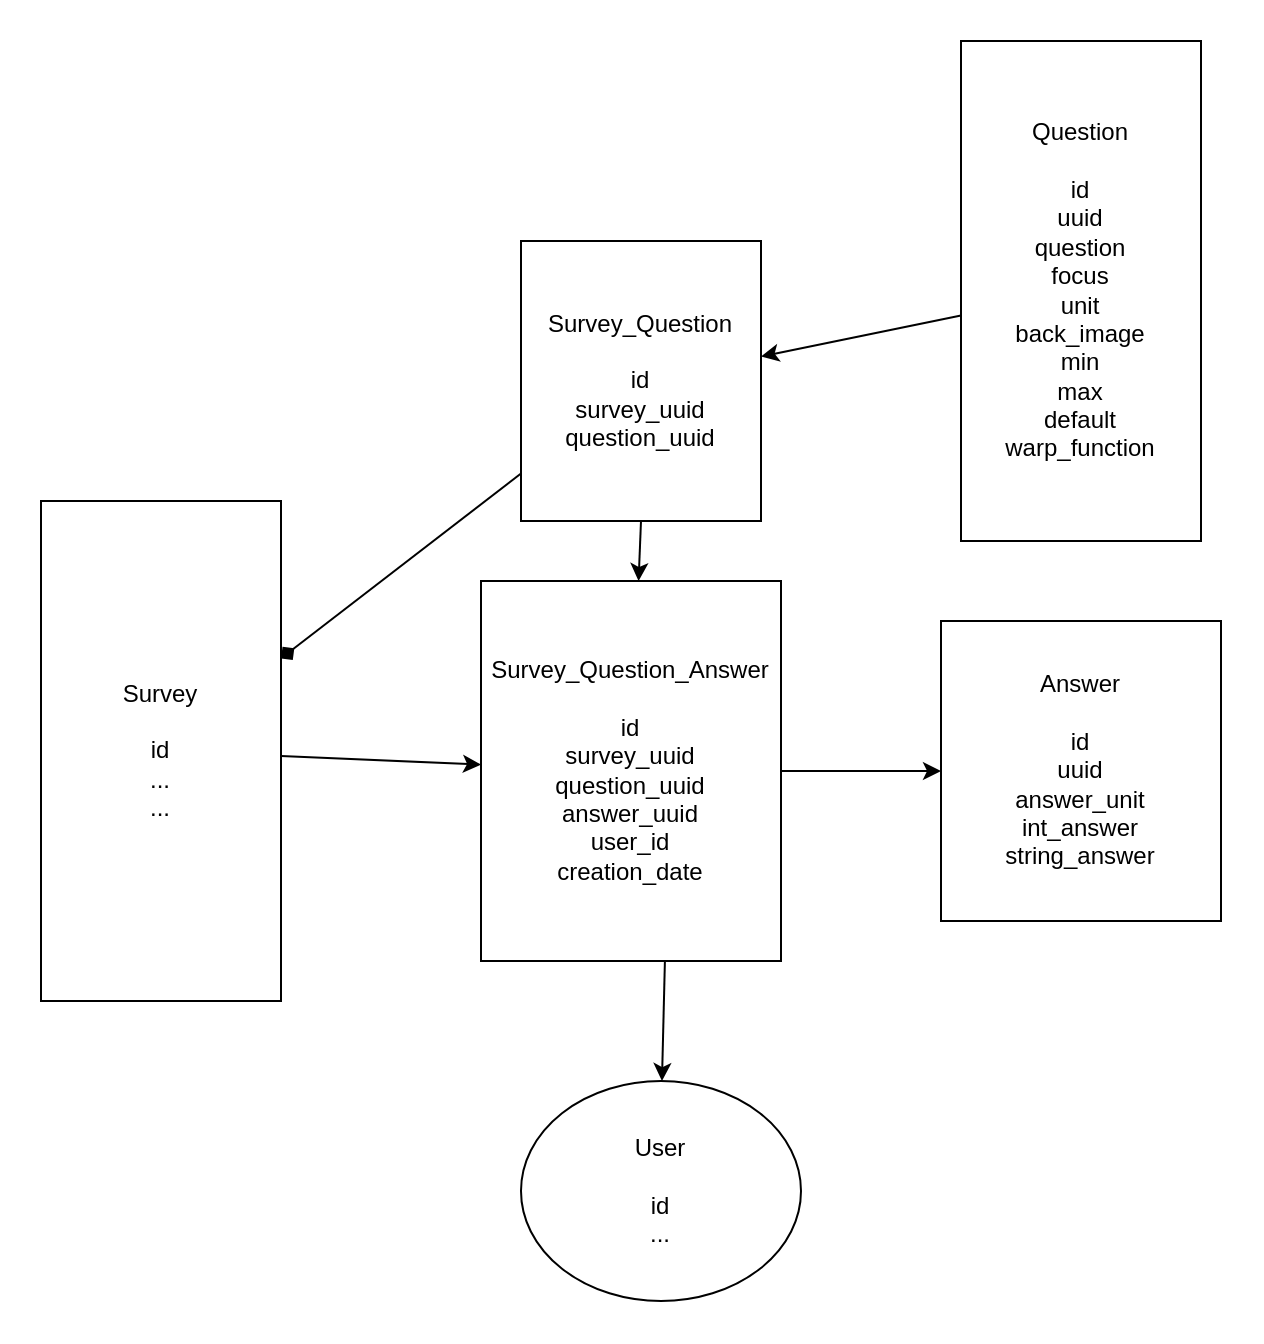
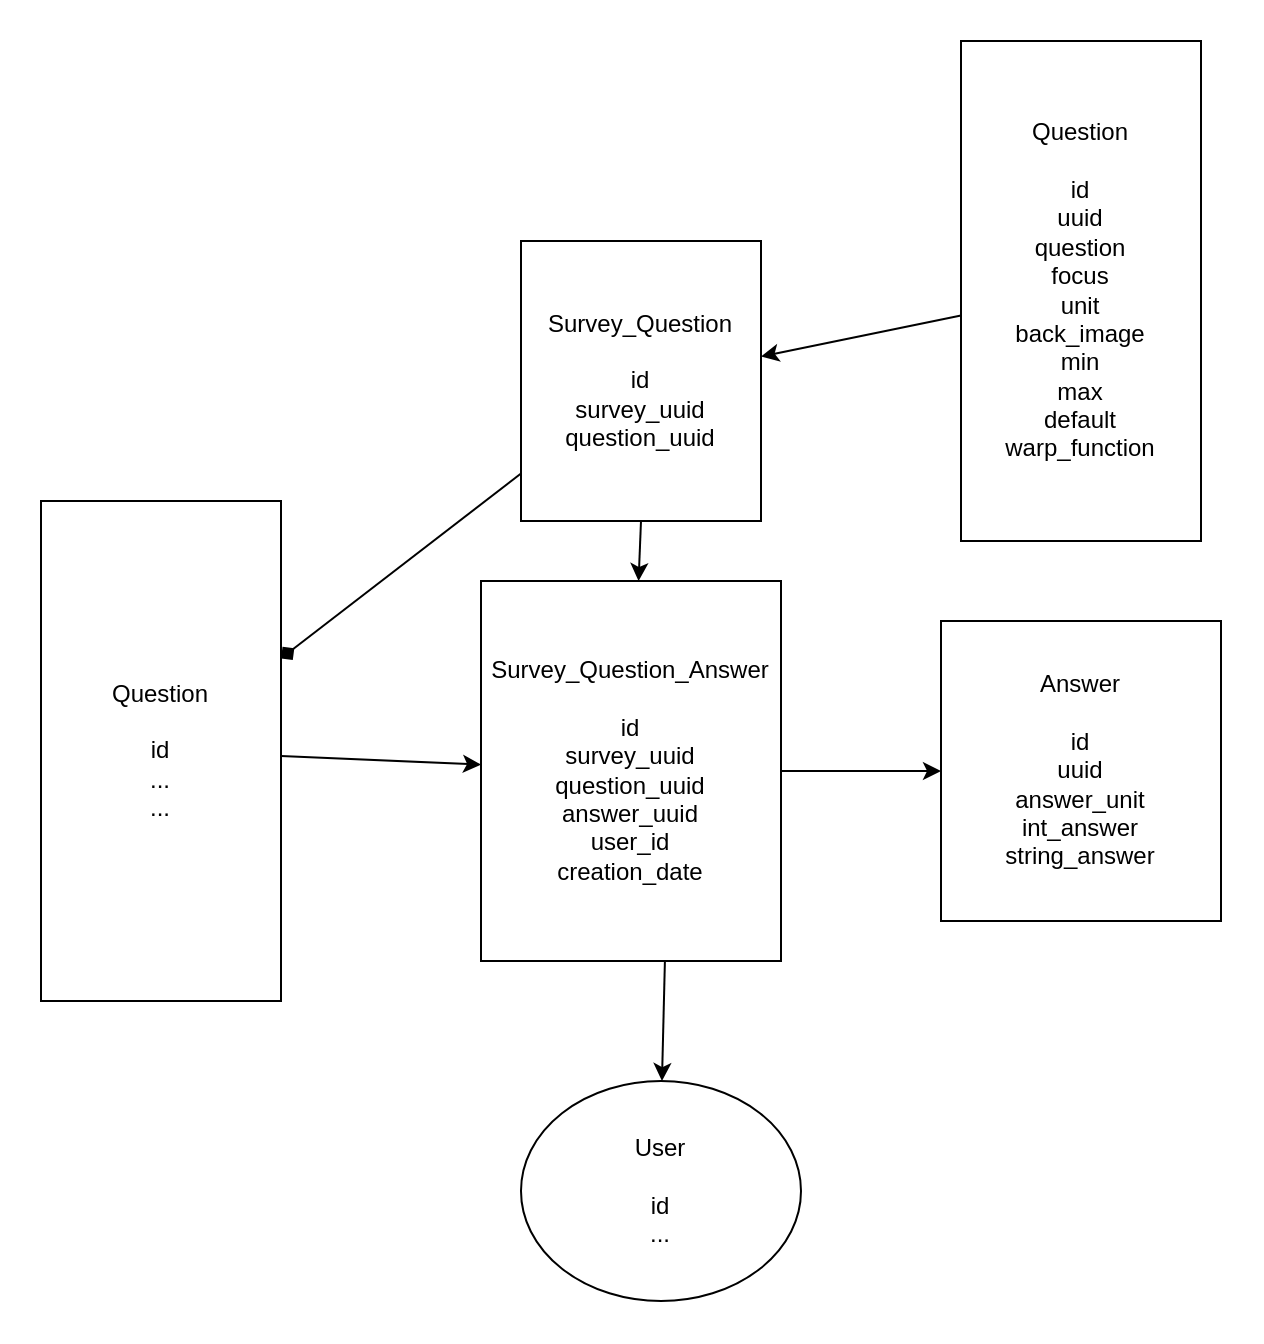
node "Survey id ... ...": label "Survey id ... ..." -> "Question id ... ..."
